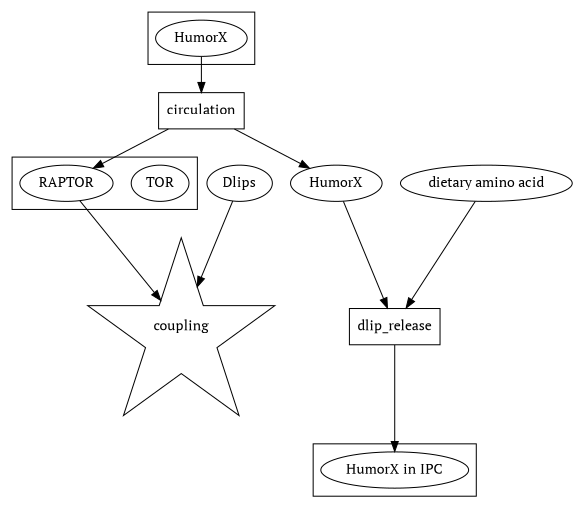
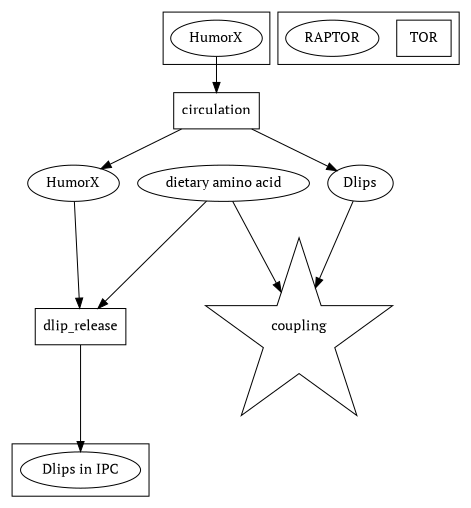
edge "circulation" -> "RAPTOR": now "circulation" -> "Dlips"
node "TOR": shape ellipse -> box
edge "RAPTOR" -> "coupling": now "dietary amino acid" -> "coupling"
node "HumorX in IPC": label "HumorX in IPC" -> "Dlips in IPC"
